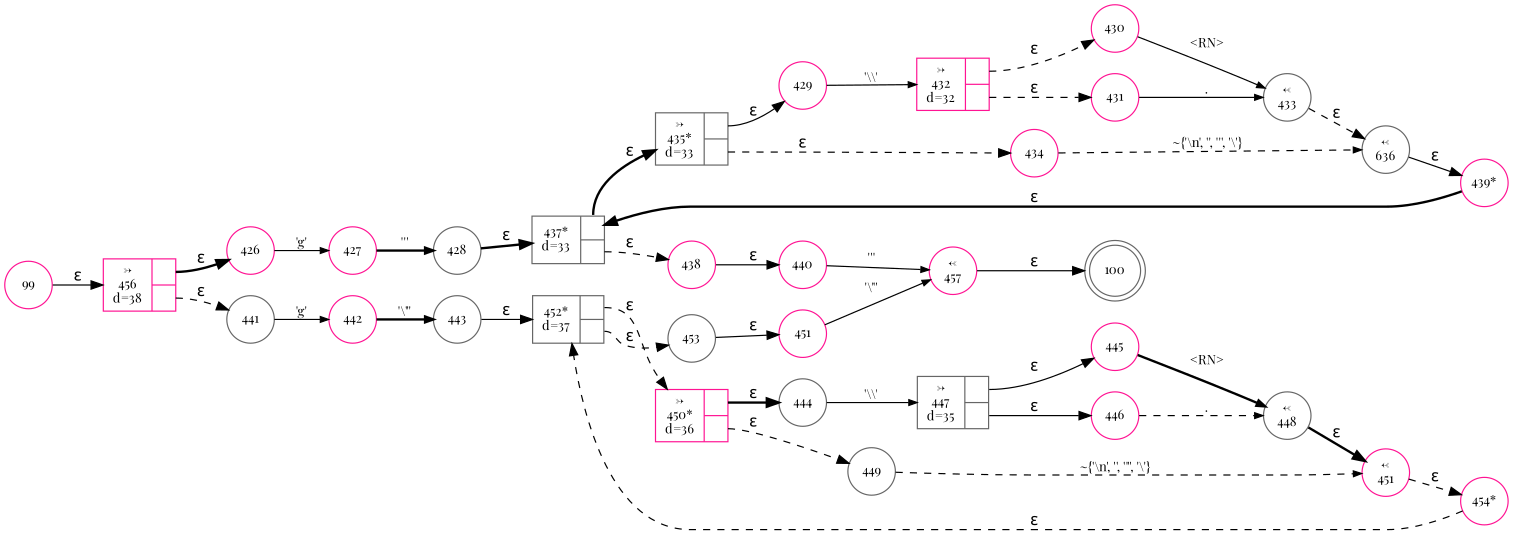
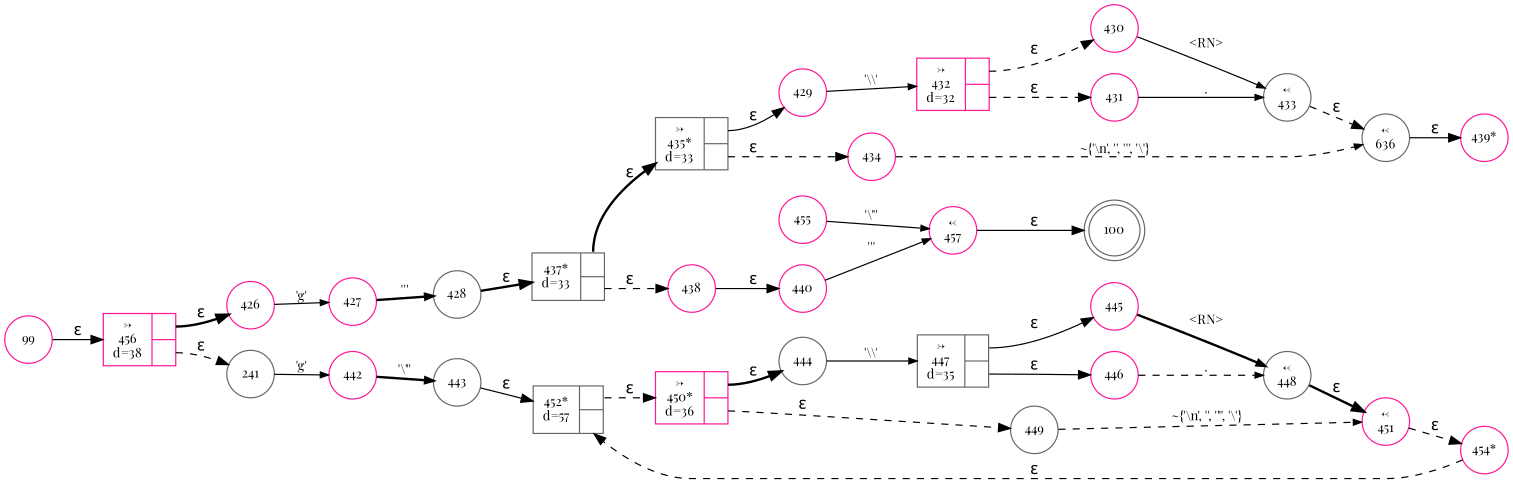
edge "439*" -> "437*": removed, label "ε"
node "441": label "441" -> "241"
node "452*": text "d=37" -> "d=57"
node "451": label "451" -> "455"
node "453": removed
